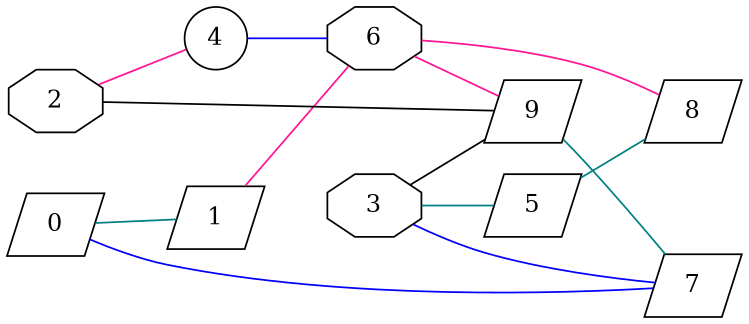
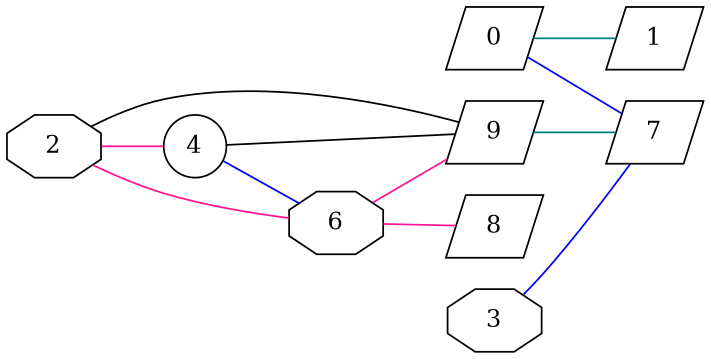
edge "6" -- "1": now "6" -- "2"
edge "9" -- "3": now "9" -- "4"
node "5": removed
